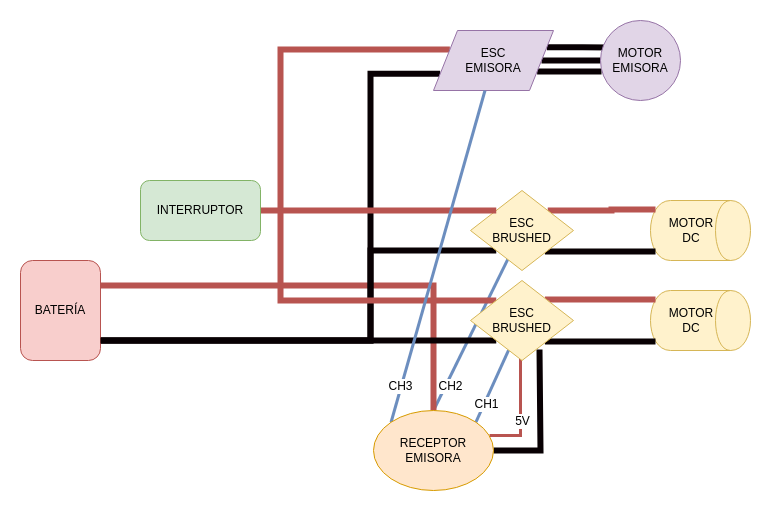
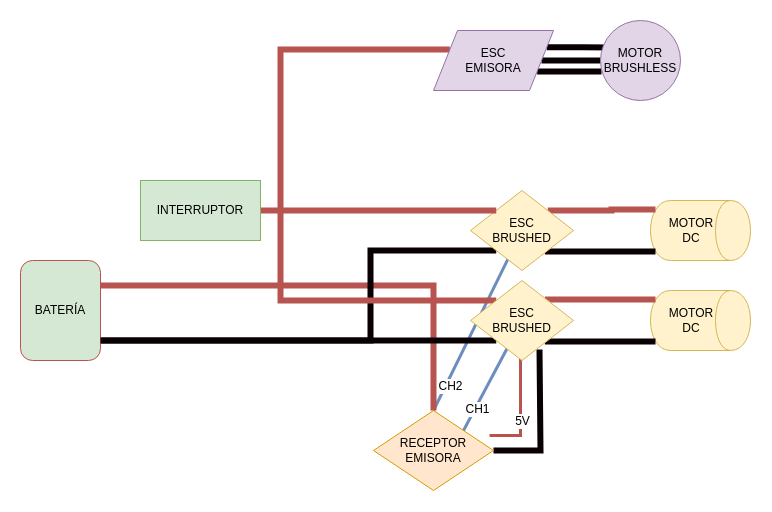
node "MOTOR EMISORA": label "MOTOR EMISORA" -> "MOTOR BRUSHLESS"
edge "ESC EMISORA" -- "BATERÍA": removed
node "INTERRUPTOR": shape rounded rectangle -> rectangle
edge "ESC EMISORA" -- "RECEPTOR EMISORA": removed, label "CH3"
node "BATERÍA": fillcolor #f8cecc -> #d5e8d4
node "RECEPTOR EMISORA": shape ellipse -> diamond
